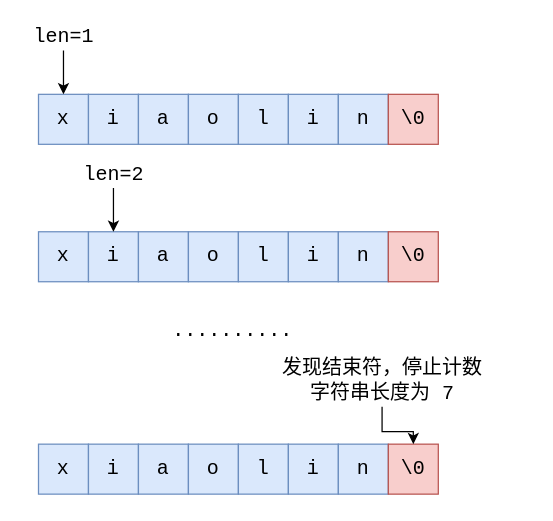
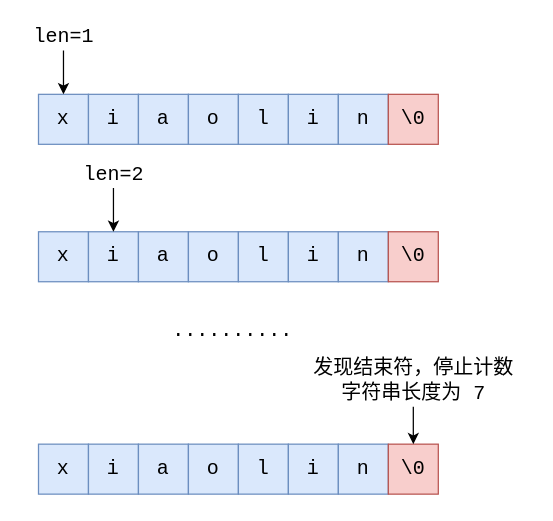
node "发现结束符，停止计数 字符串长度为 7": moved (382, 382) -> (413, 382)
